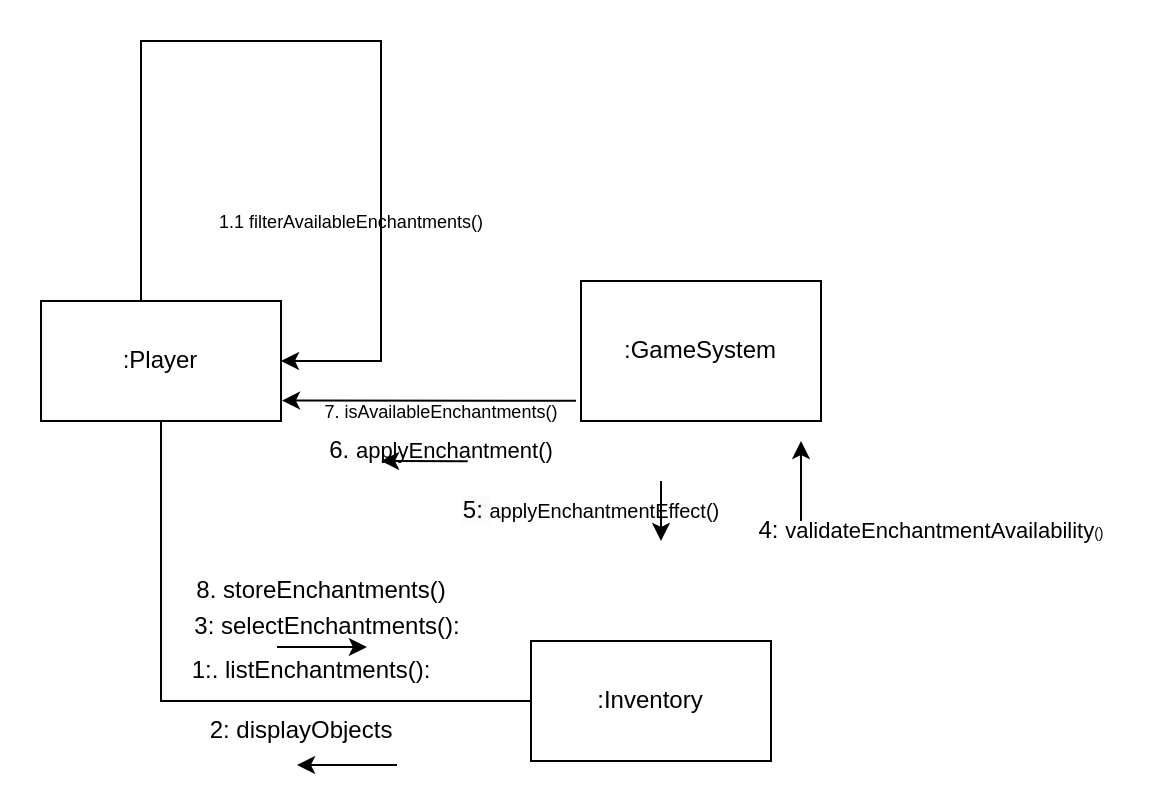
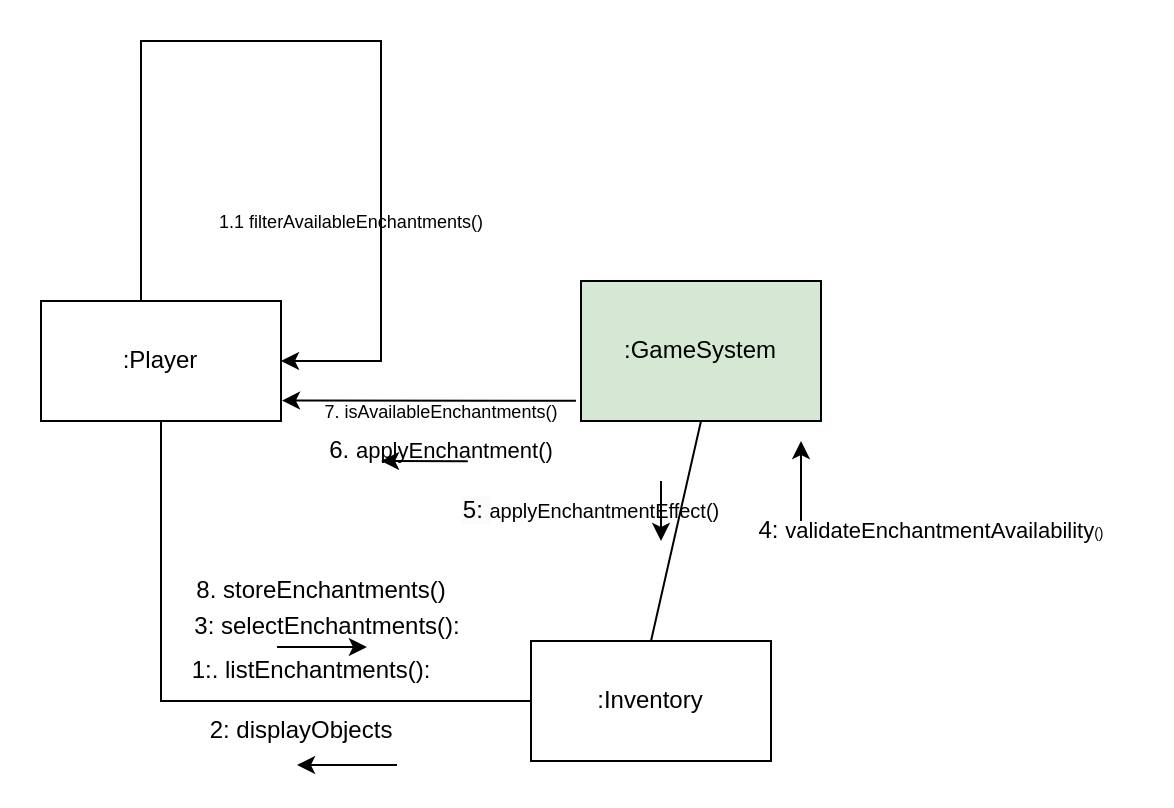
node ":GameSystem": fillcolor #ffffff -> #d5e8d4
edge ":GameSystem" -- ":Inventory": added
